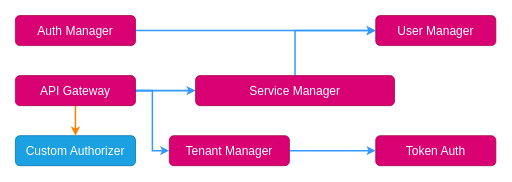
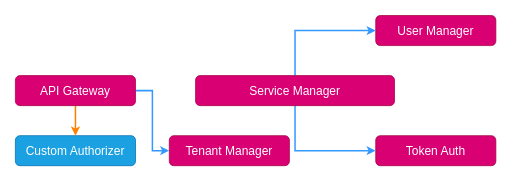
node "Auth Manager": removed
edge "Auth Manager" -> "User Manager": removed
edge "API Gateway" -> "Service Manager": removed
edge "Service Manager" -> "Token Auth": added
edge "Tenant Manager" -> "Token Auth": removed
